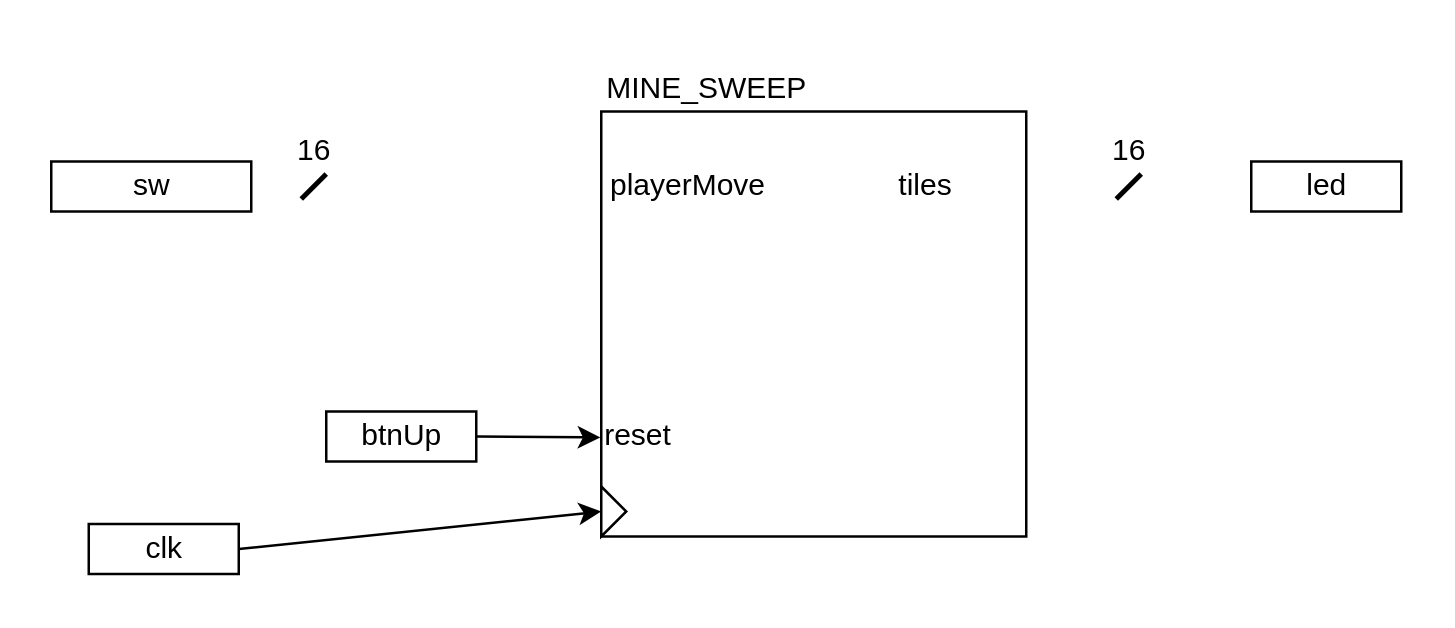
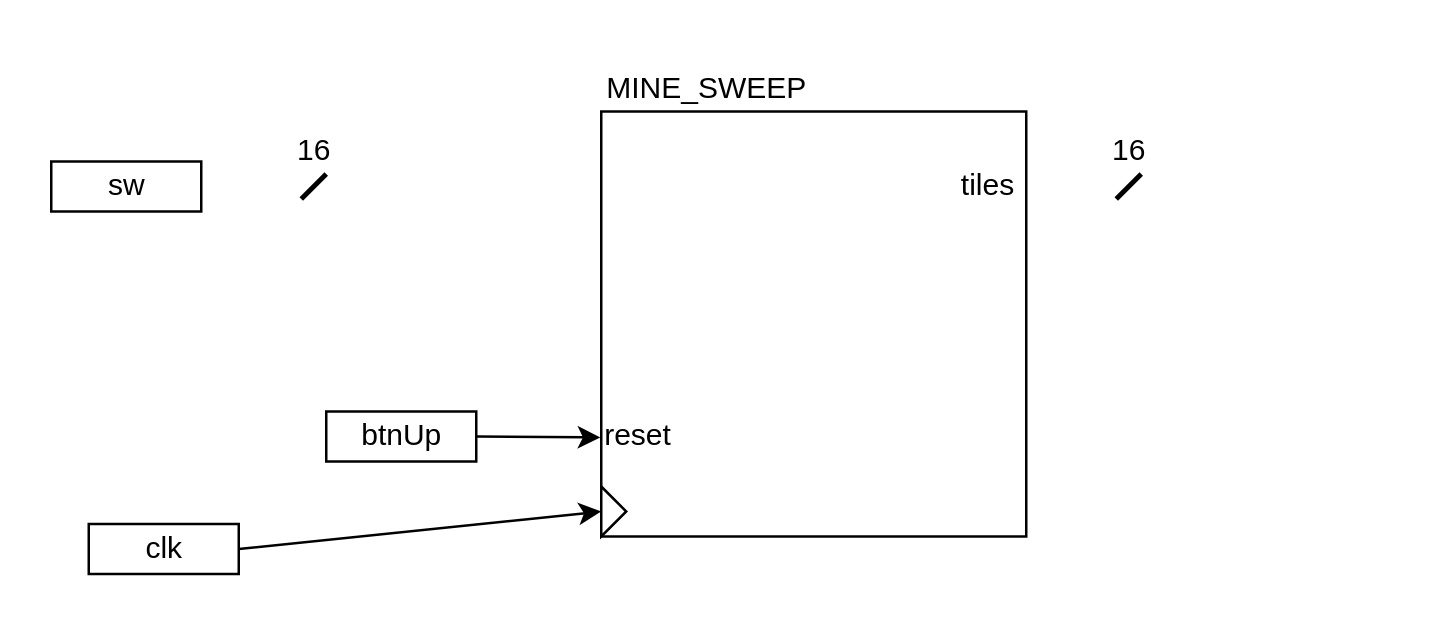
node "sw": size 200x50 -> 150x50
node "playerMove": removed
node "tiles": moved (926, 186) -> (989, 186)
node "led": removed
